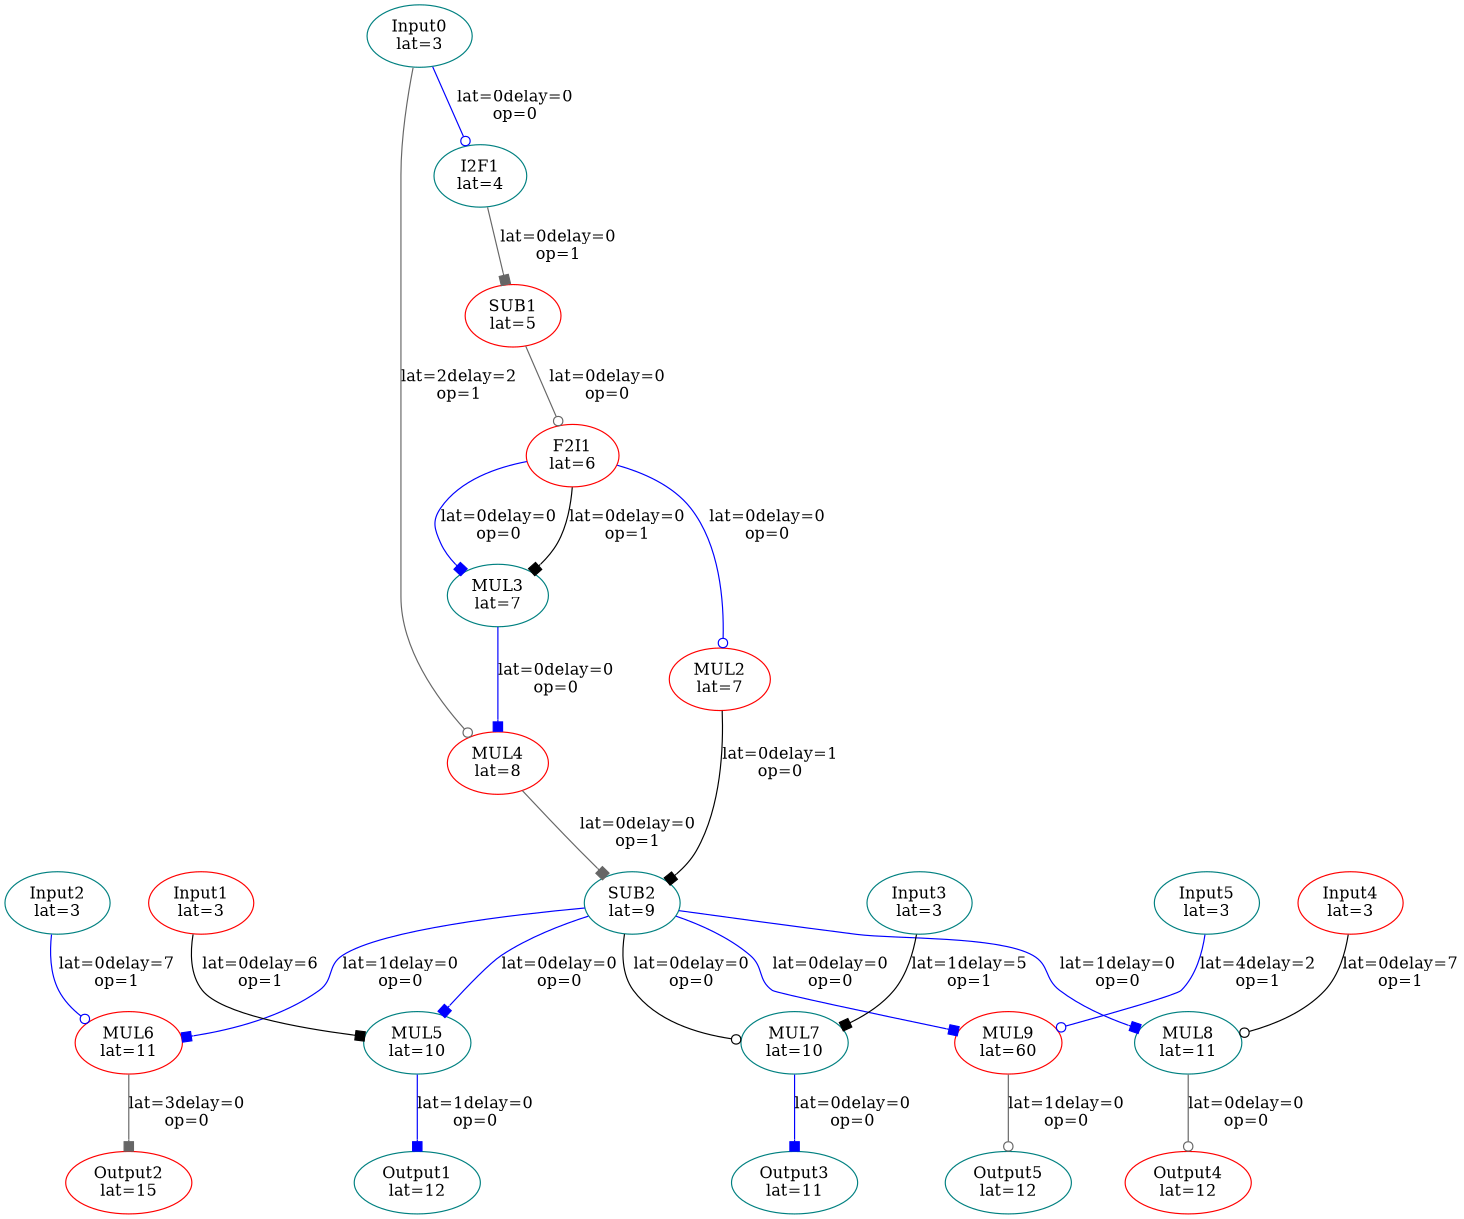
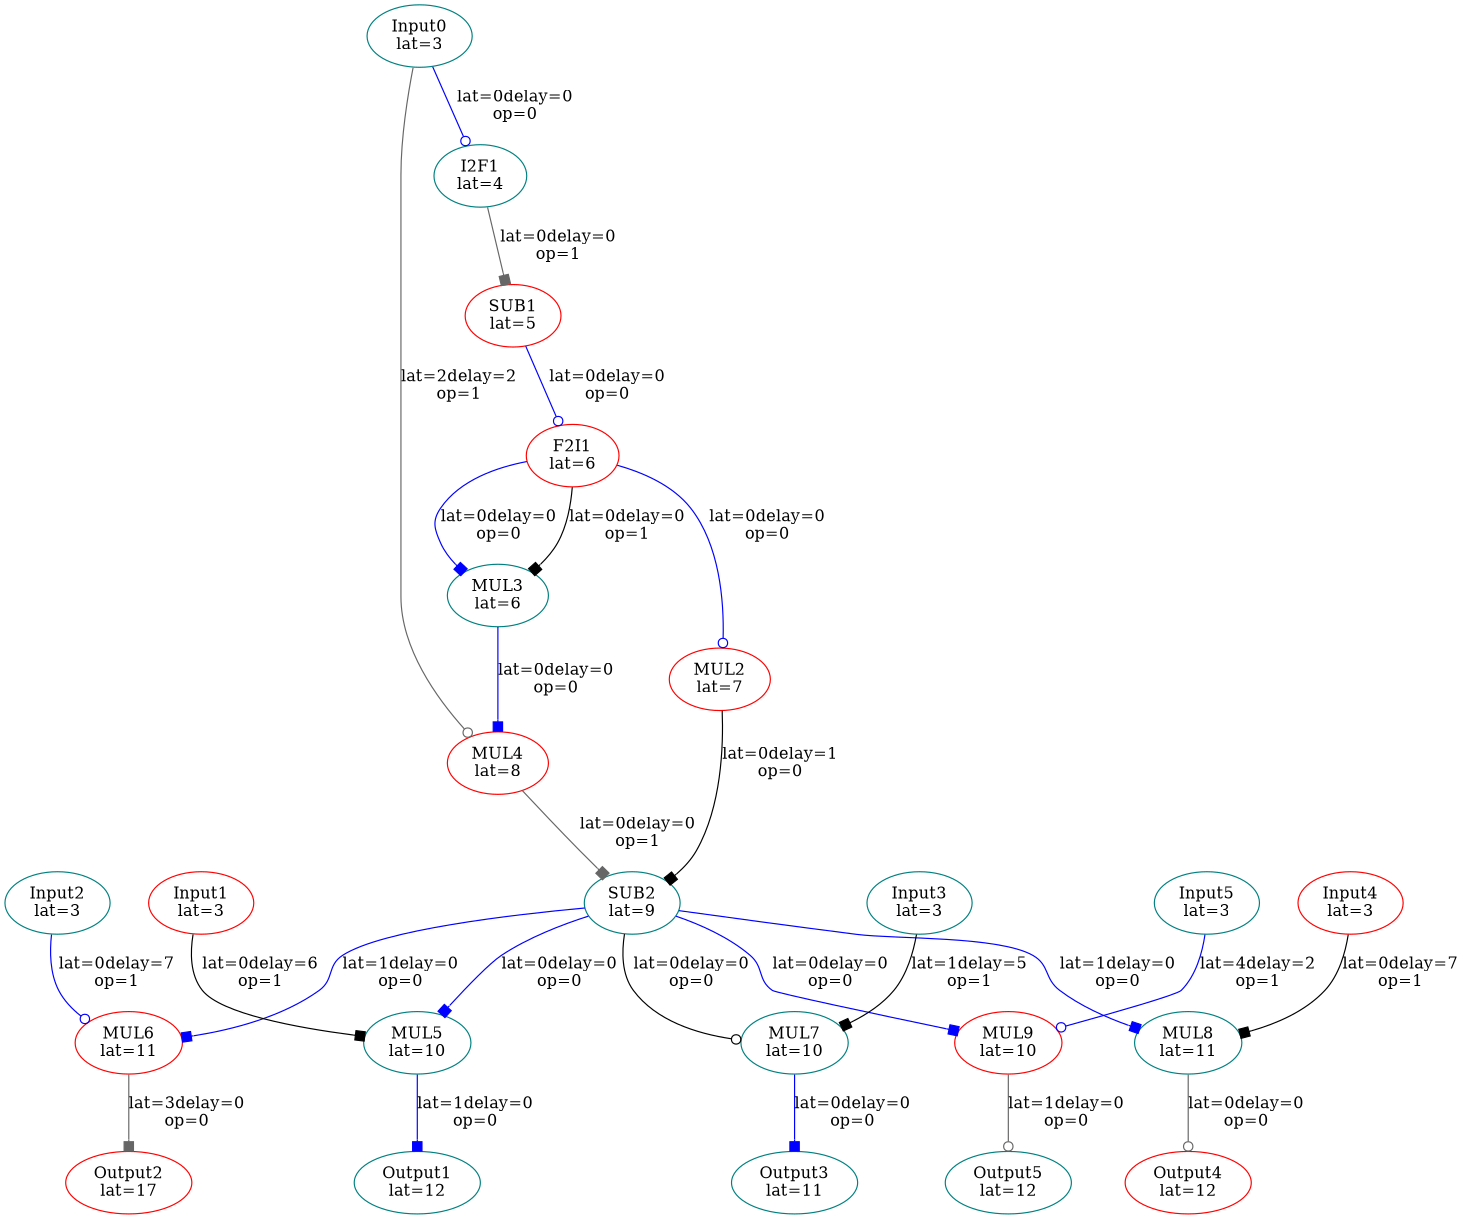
edge "SUB1 lat=5" -> "F2I1 lat=6": color gray40 -> blue
node "MUL3 lat=7": label "MUL3 lat=7" -> "MUL3 lat=6"
edge "Input4 lat=3" -> "MUL8 lat=11": arrowhead odot -> box
node "MUL9 lat=60": label "MUL9 lat=60" -> "MUL9 lat=10"
node "Output2 lat=15": label "Output2 lat=15" -> "Output2 lat=17"
